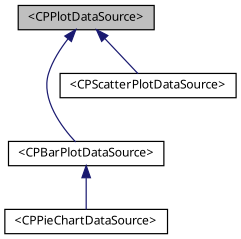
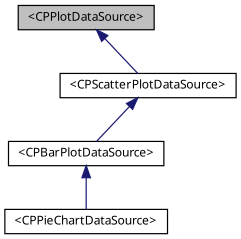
edge "<CPBarPlotDataSource>" -> "<CPPlotDataSource>": now "<CPBarPlotDataSource>" -> "<CPScatterPlotDataSource>"
